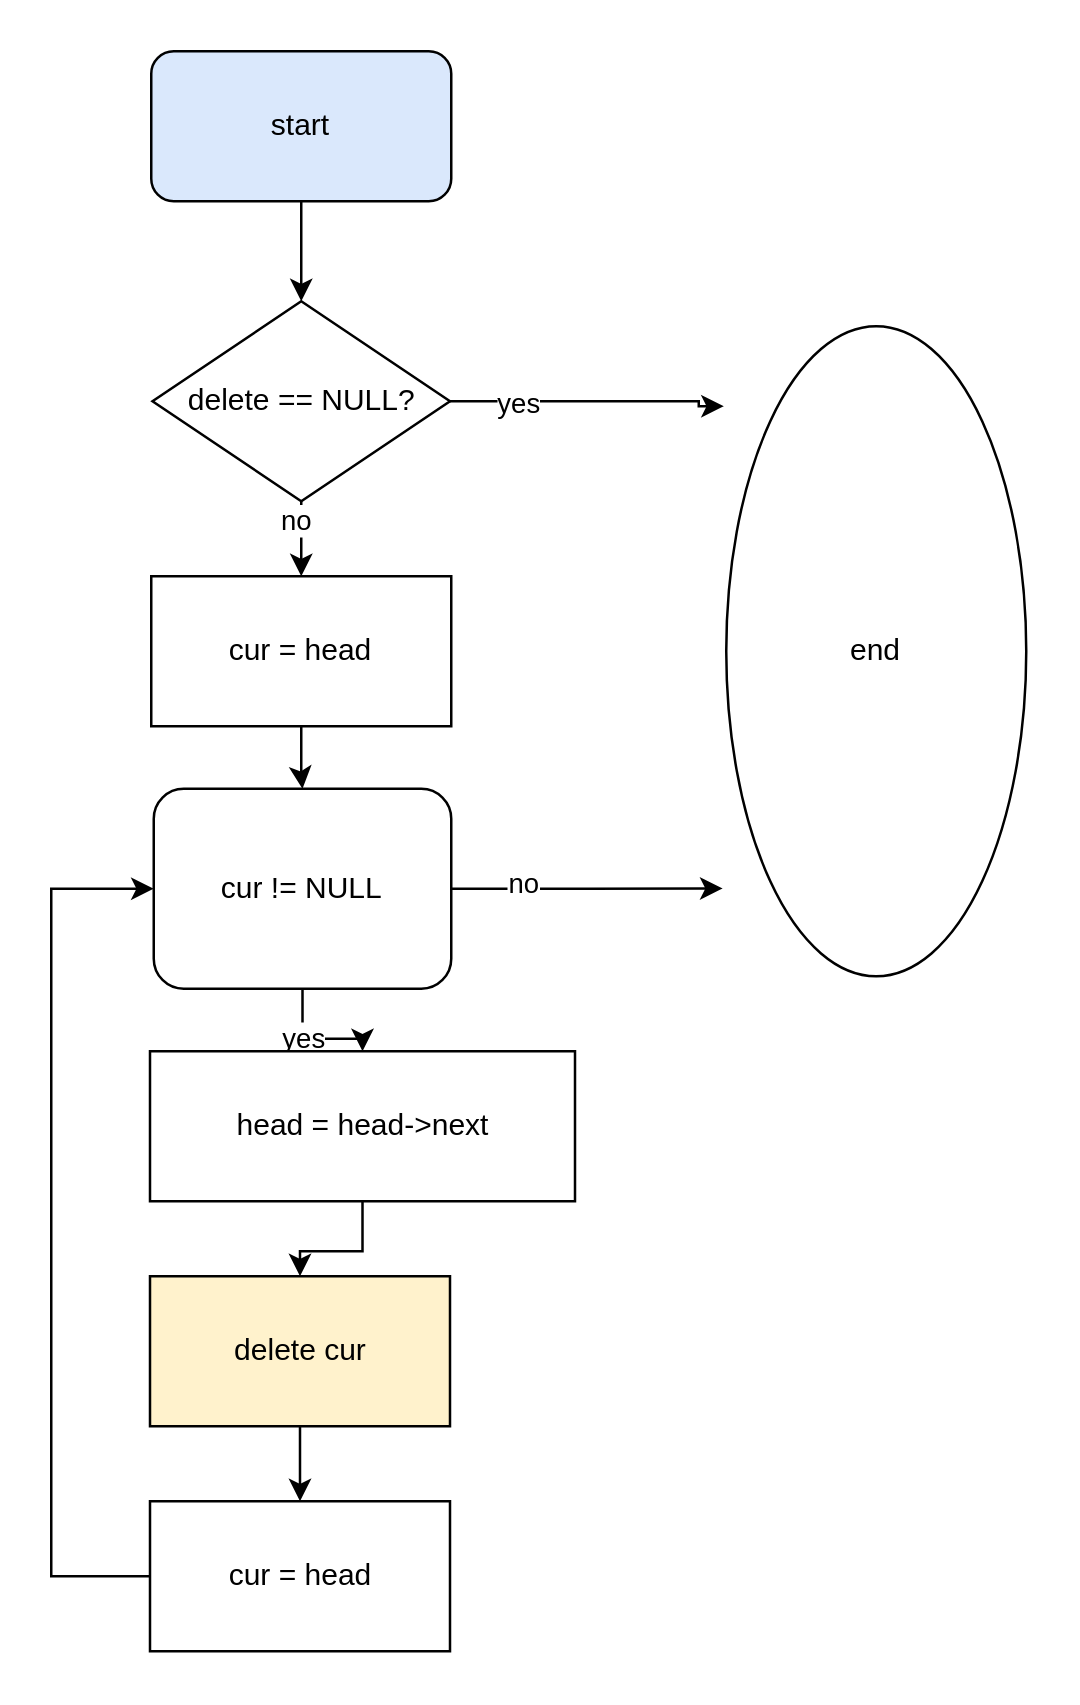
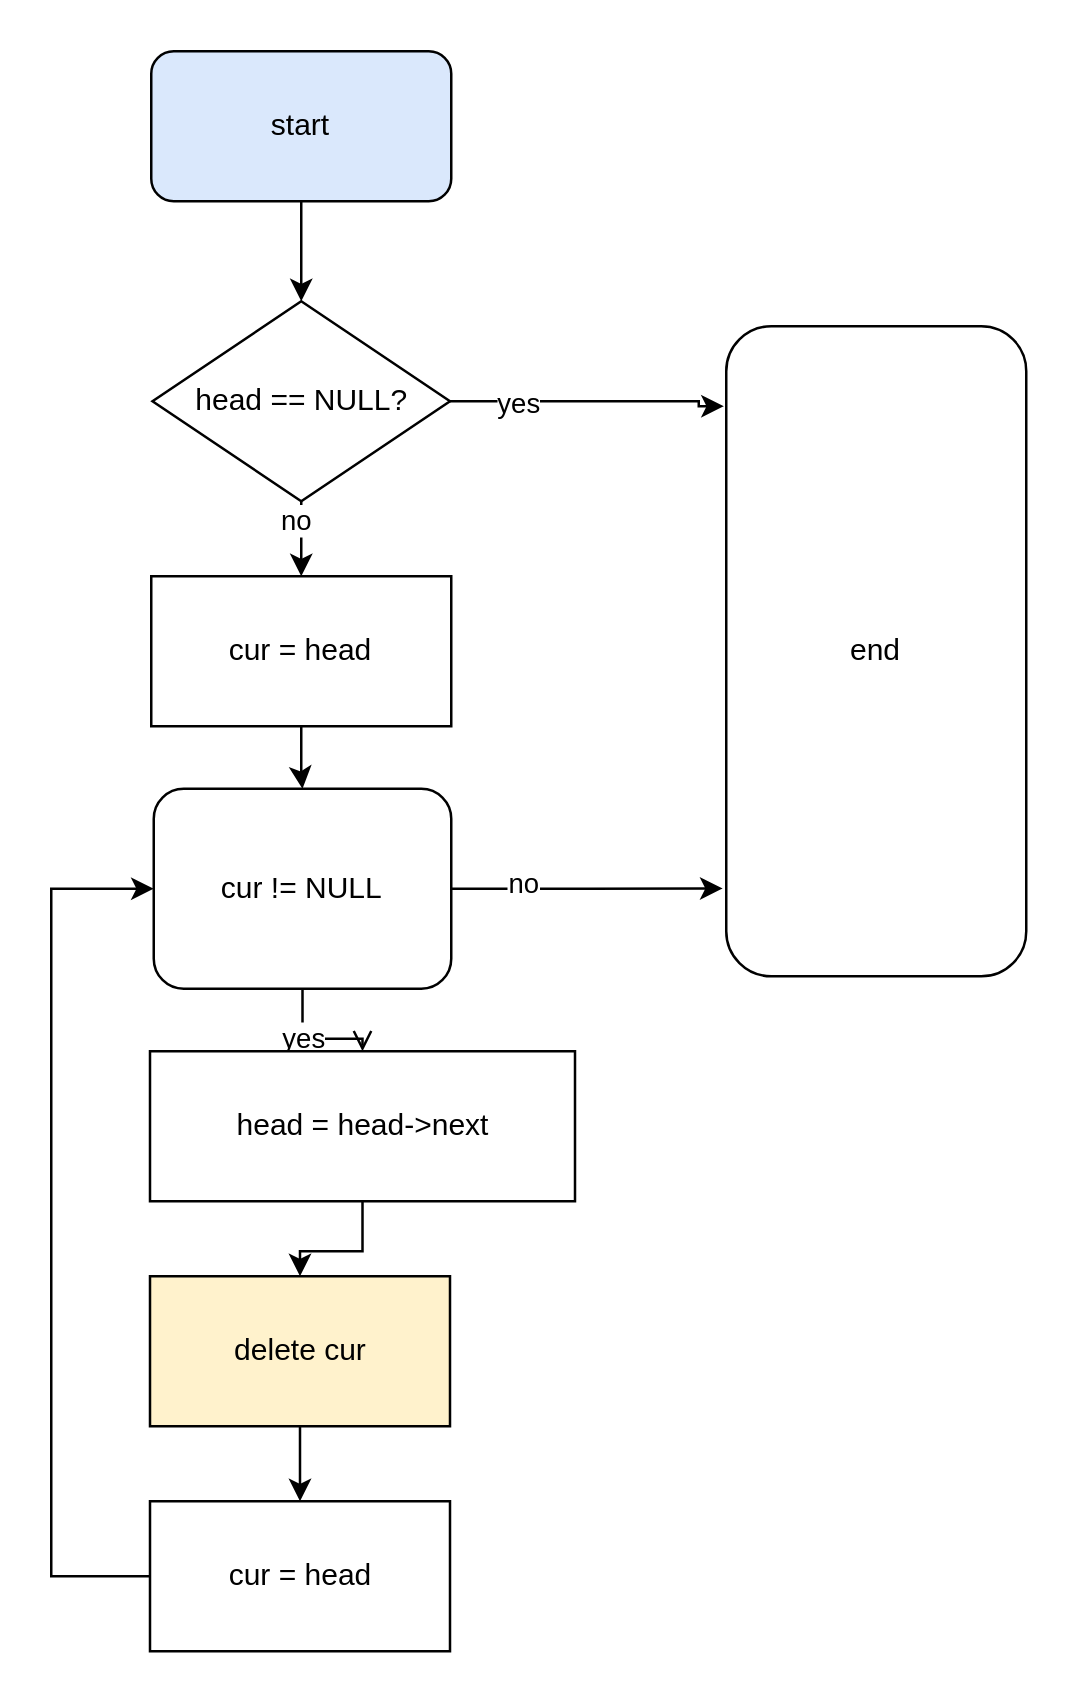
node "delete == NULL?": label "delete == NULL?" -> "head == NULL?"
node "end": shape ellipse -> rounded rectangle
edge "cur != NULL" -> "head = head->next": arrowhead classic -> open
